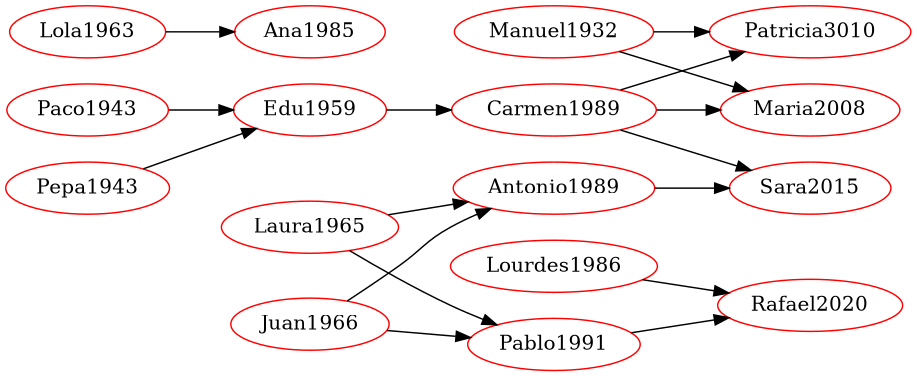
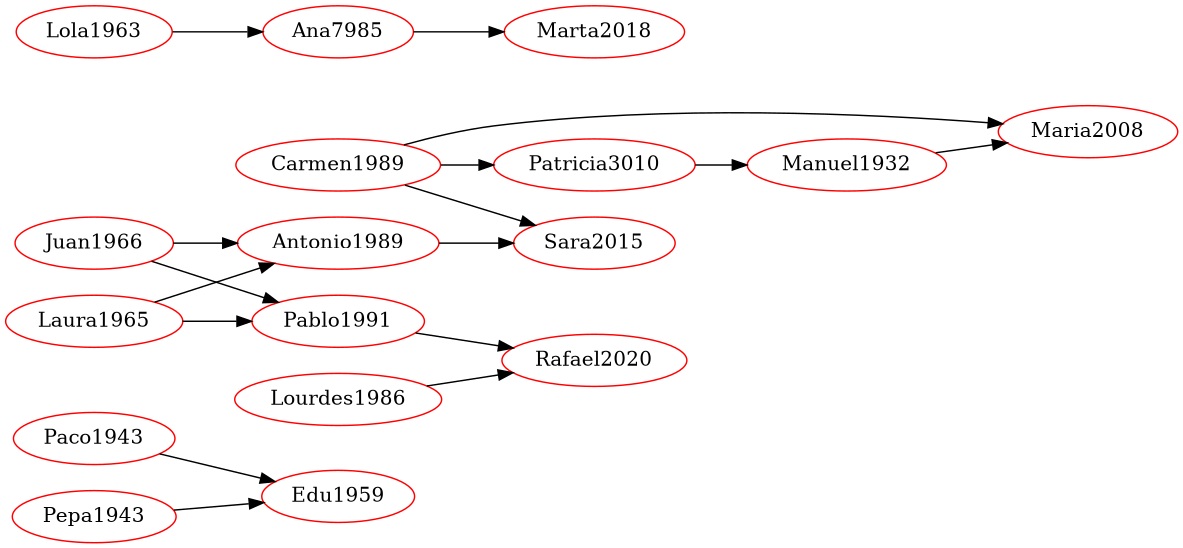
node "Ana1985": label "Ana1985" -> "Ana7985"
node "Marta2018": added
edge "Manuel1932" -> "Patricia3010": reversed
edge "Edu1959" -> "Carmen1989": removed
